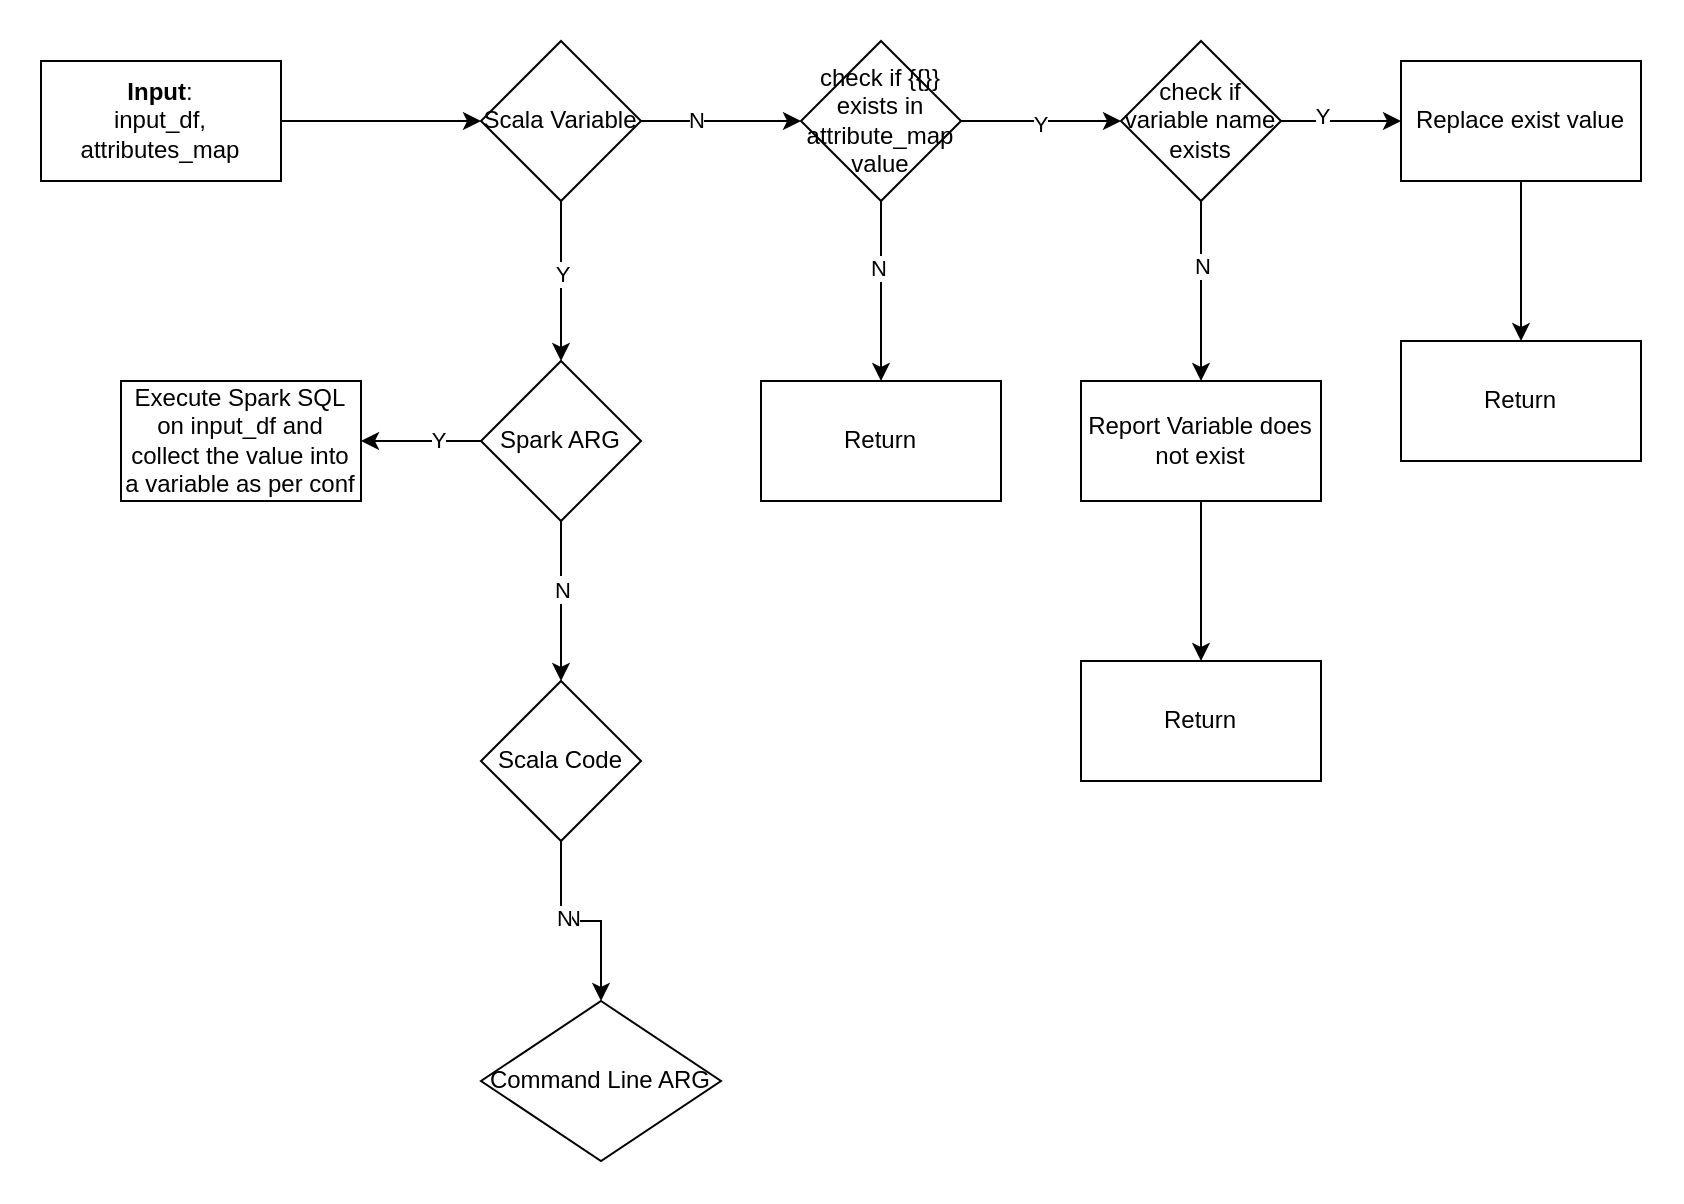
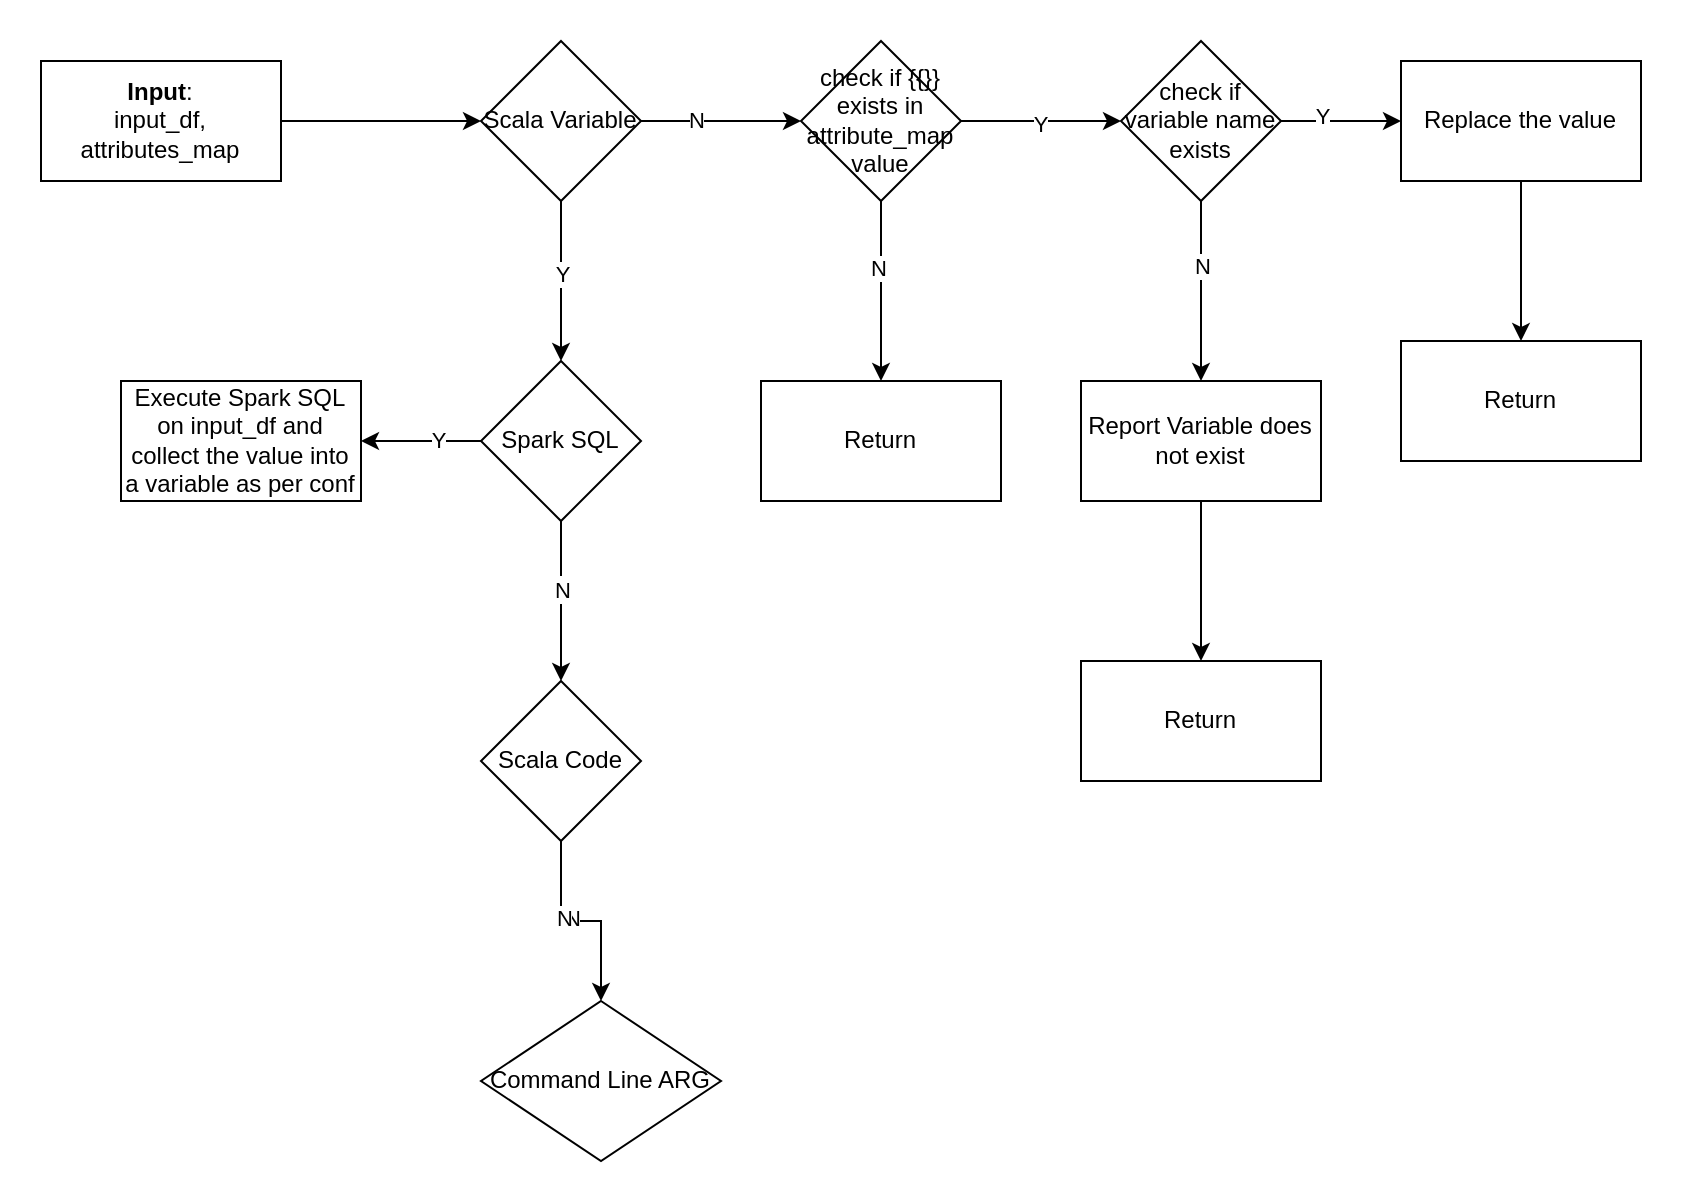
node "Replace exist value": label "Replace exist value" -> "Replace the value"
node "Spark ARG": label "Spark ARG" -> "Spark SQL"
